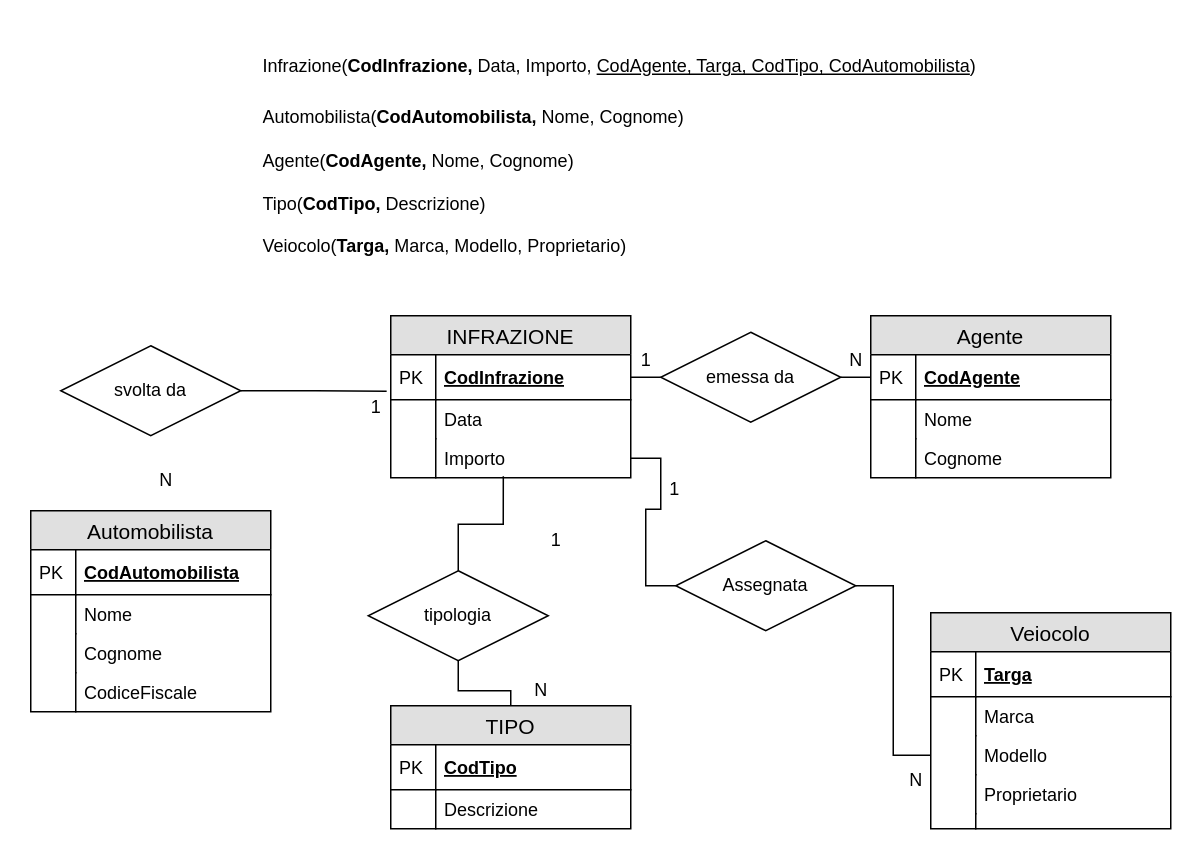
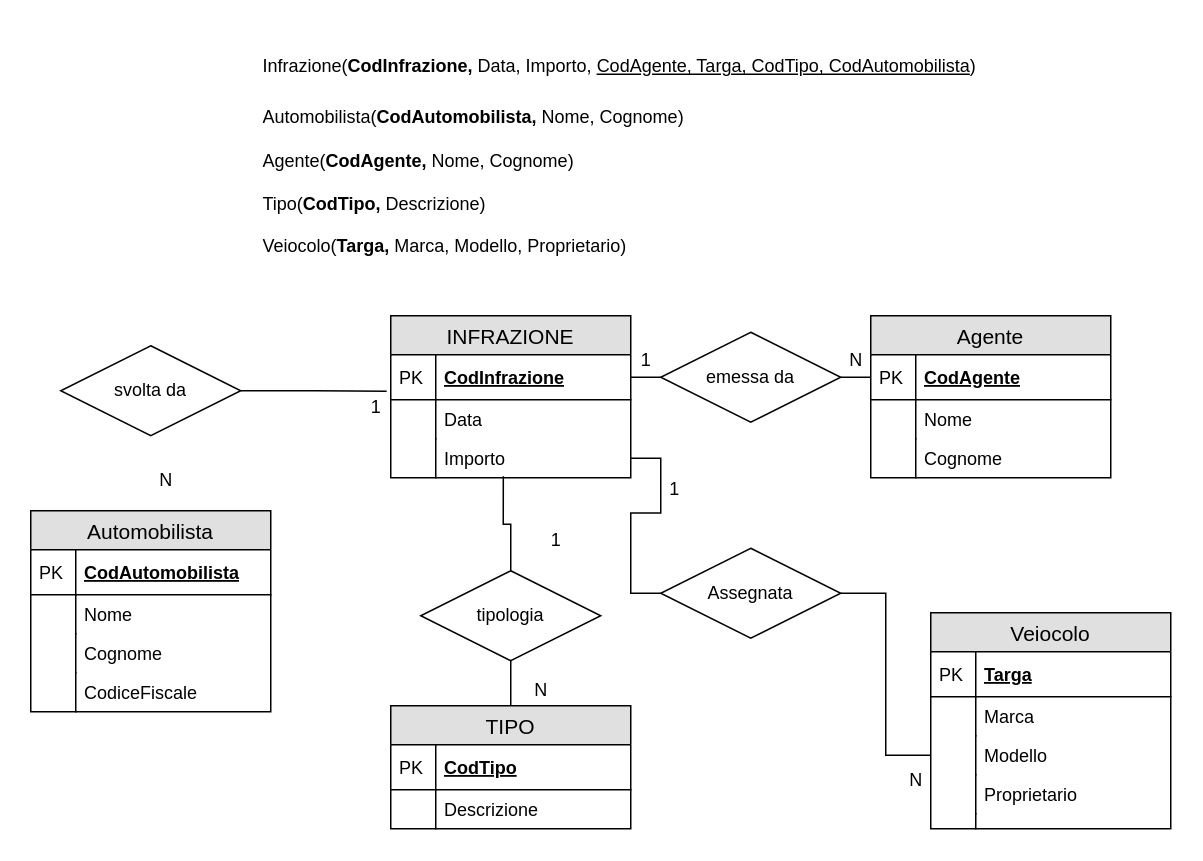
node "Assegnata": moved (766, 586) -> (751, 593)
node "tipologia": moved (458, 616) -> (511, 616)
